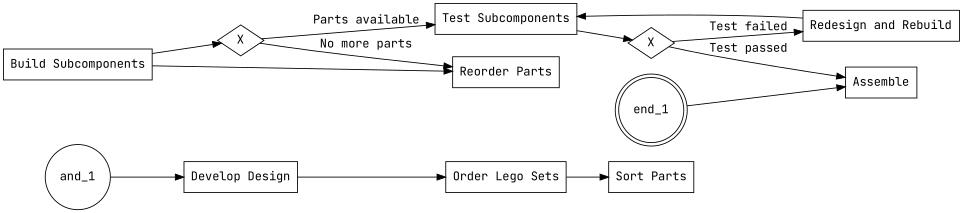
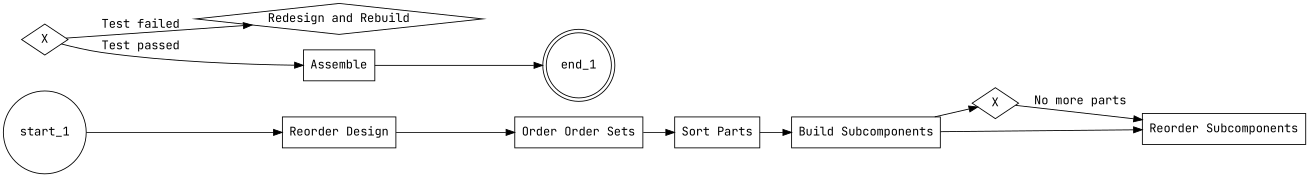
node "Test Subcomponents": removed
node "Redesign and Rebuild": shape box -> diamond
node "Reorder Parts": label "Reorder Parts" -> "Reorder Subcomponents"
edge "end_1" -> "Assemble": reversed
edge "Sort Parts" -> "Build Subcomponents": added
node "and_1": label "and_1" -> "start_1"
node "Develop Design": label "Develop Design" -> "Reorder Design"
node "Order Lego Sets": label "Order Lego Sets" -> "Order Order Sets"
